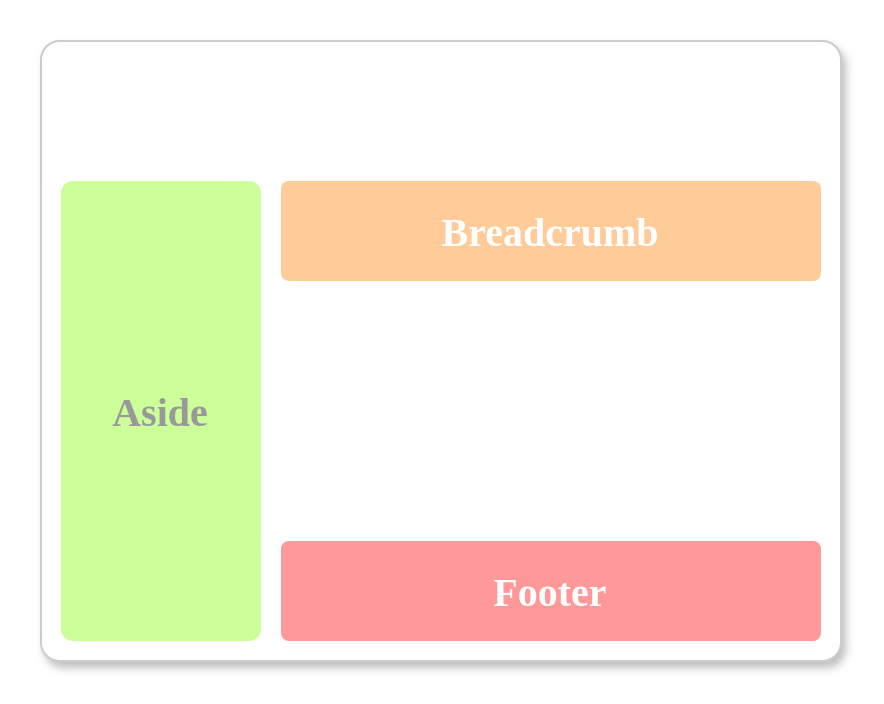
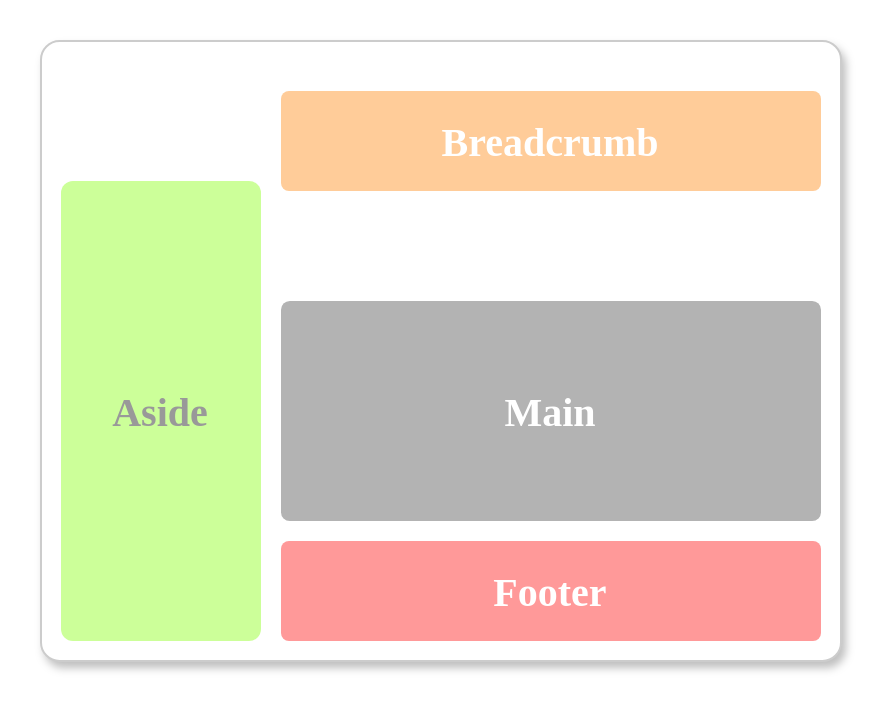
node "Breadcrumb": moved (551, 231) -> (551, 141)
node "Main": added
